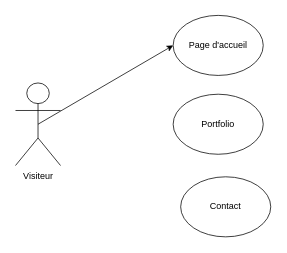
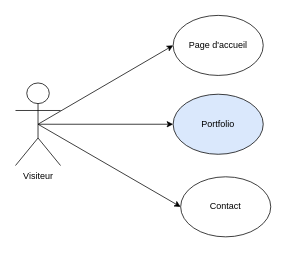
edge "Visiteur" -> "Portfolio": added
node "Portfolio": fillcolor #ffffff -> #dae8fc
edge "Visiteur" -> "Contact": added
